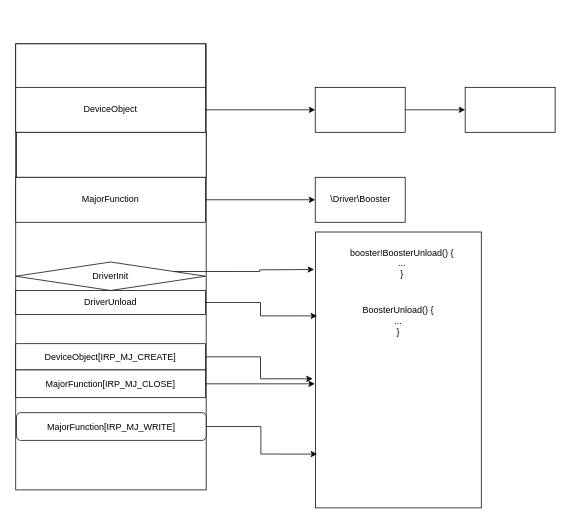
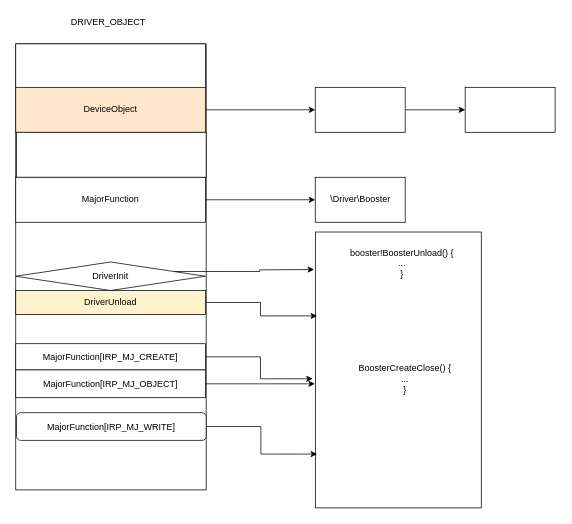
node "DRIVER_OBJECT": added
node "DeviceObject": fillcolor #ffffff -> #ffe6cc
node "DriverUnload": fillcolor #ffffff -> #fff2cc
node "BoosterUnload() { ... }": removed
node "DeviceObject[IRP_MJ_CREATE]": label "DeviceObject[IRP_MJ_CREATE]" -> "MajorFunction[IRP_MJ_CREATE]"
node "BoosterCreateClose() { ... }": added
node "MajorFunction[IRP_MJ_CLOSE]": label "MajorFunction[IRP_MJ_CLOSE]" -> "MajorFunction[IRP_MJ_OBJECT]"
